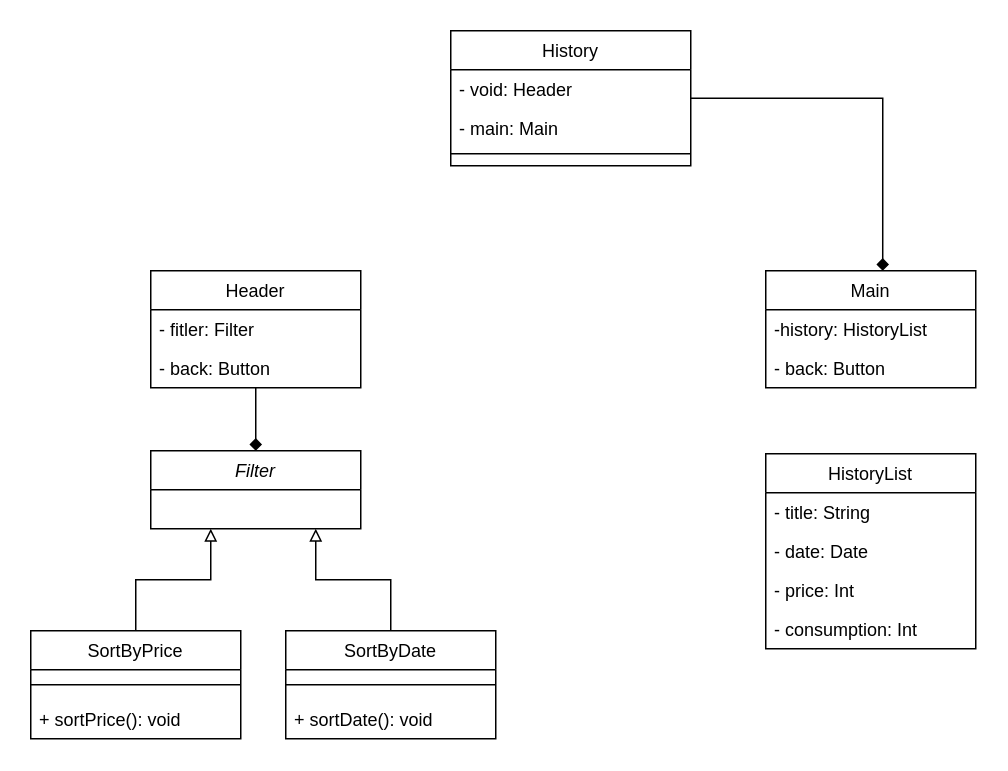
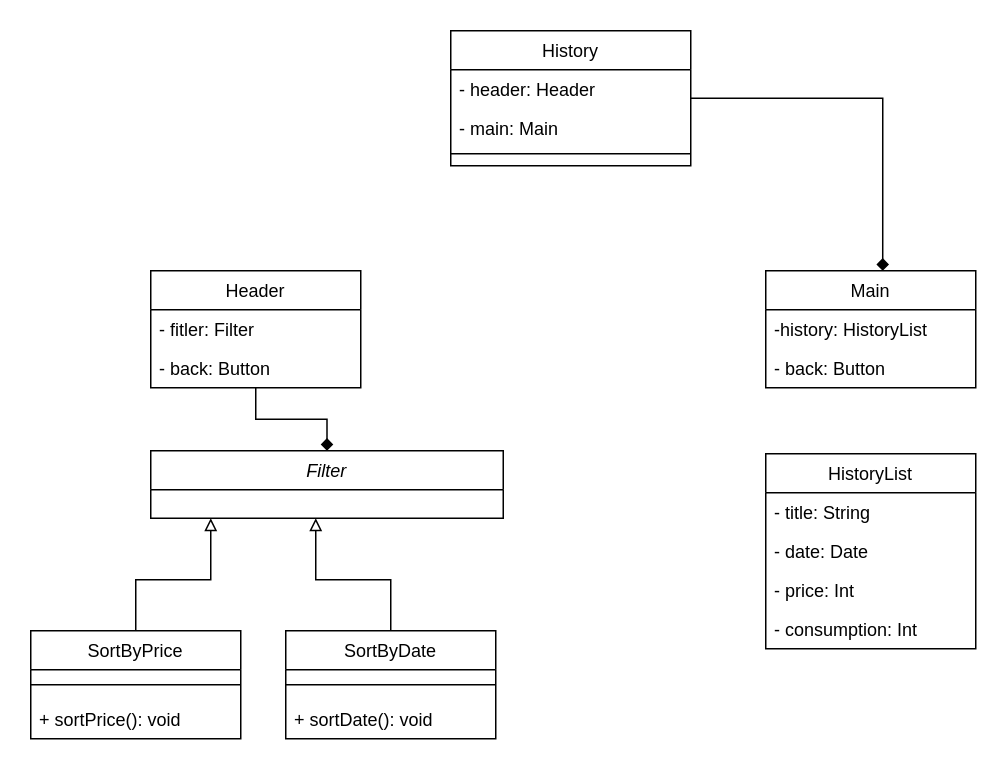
node "- void: Header": label "- void: Header" -> "- header: Header"
node "Filter": size 210x78 -> 353x68
